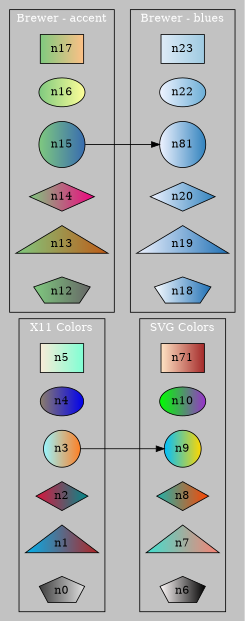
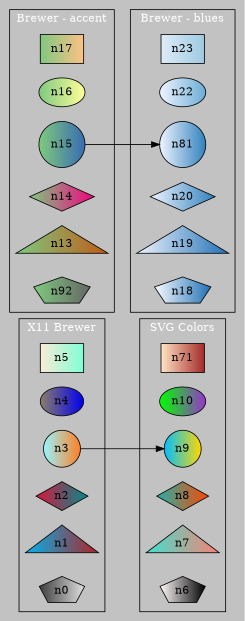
node "n12": label "n12" -> "n92"
cluster "X11 Colors": label "X11 Colors" -> "X11 Brewer"
